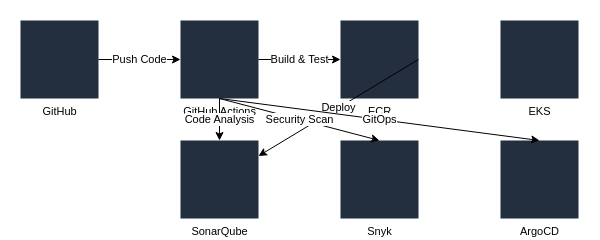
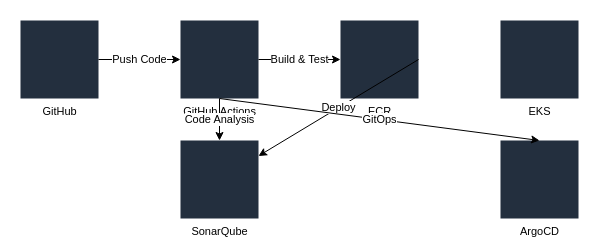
edge "GitHub Actions" -> "Snyk": removed, label "Security Scan"
node "Snyk": removed
